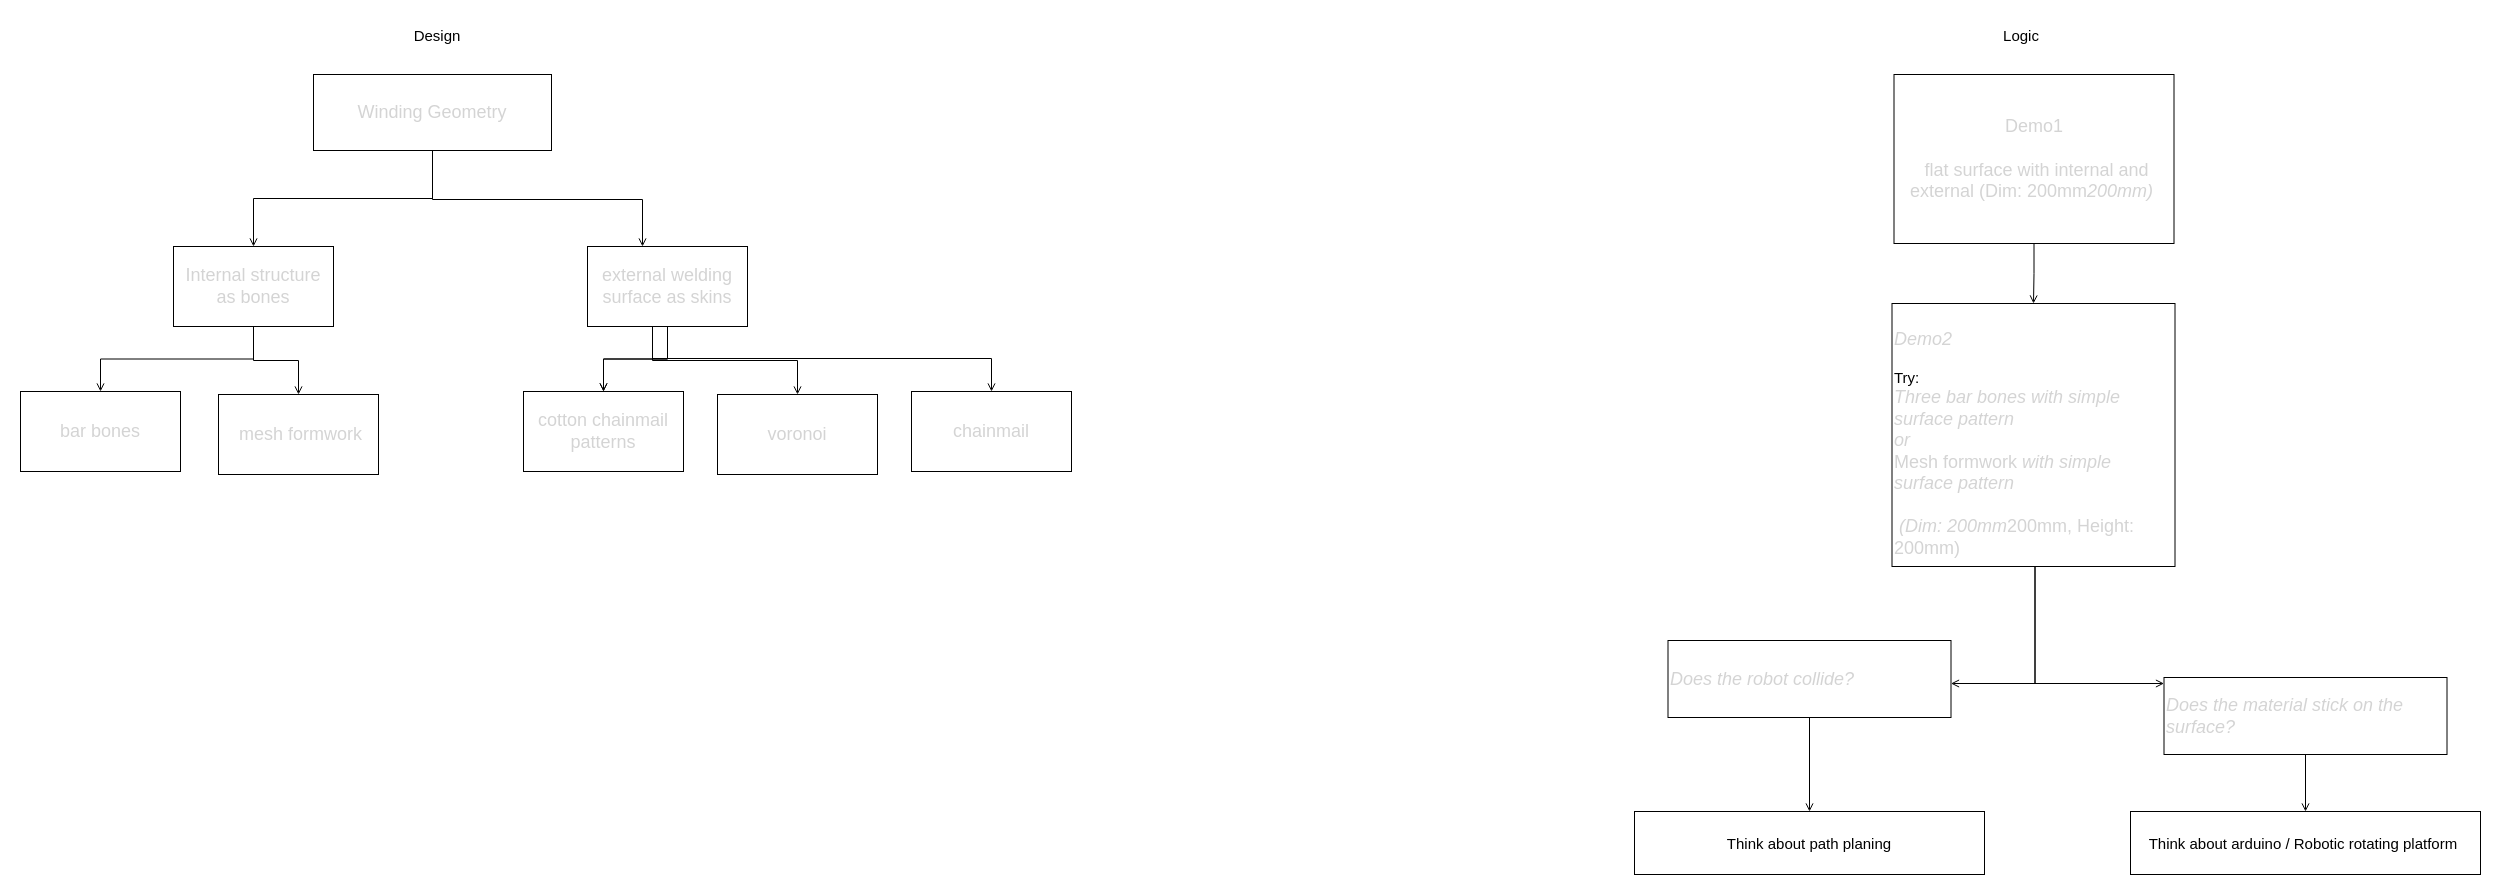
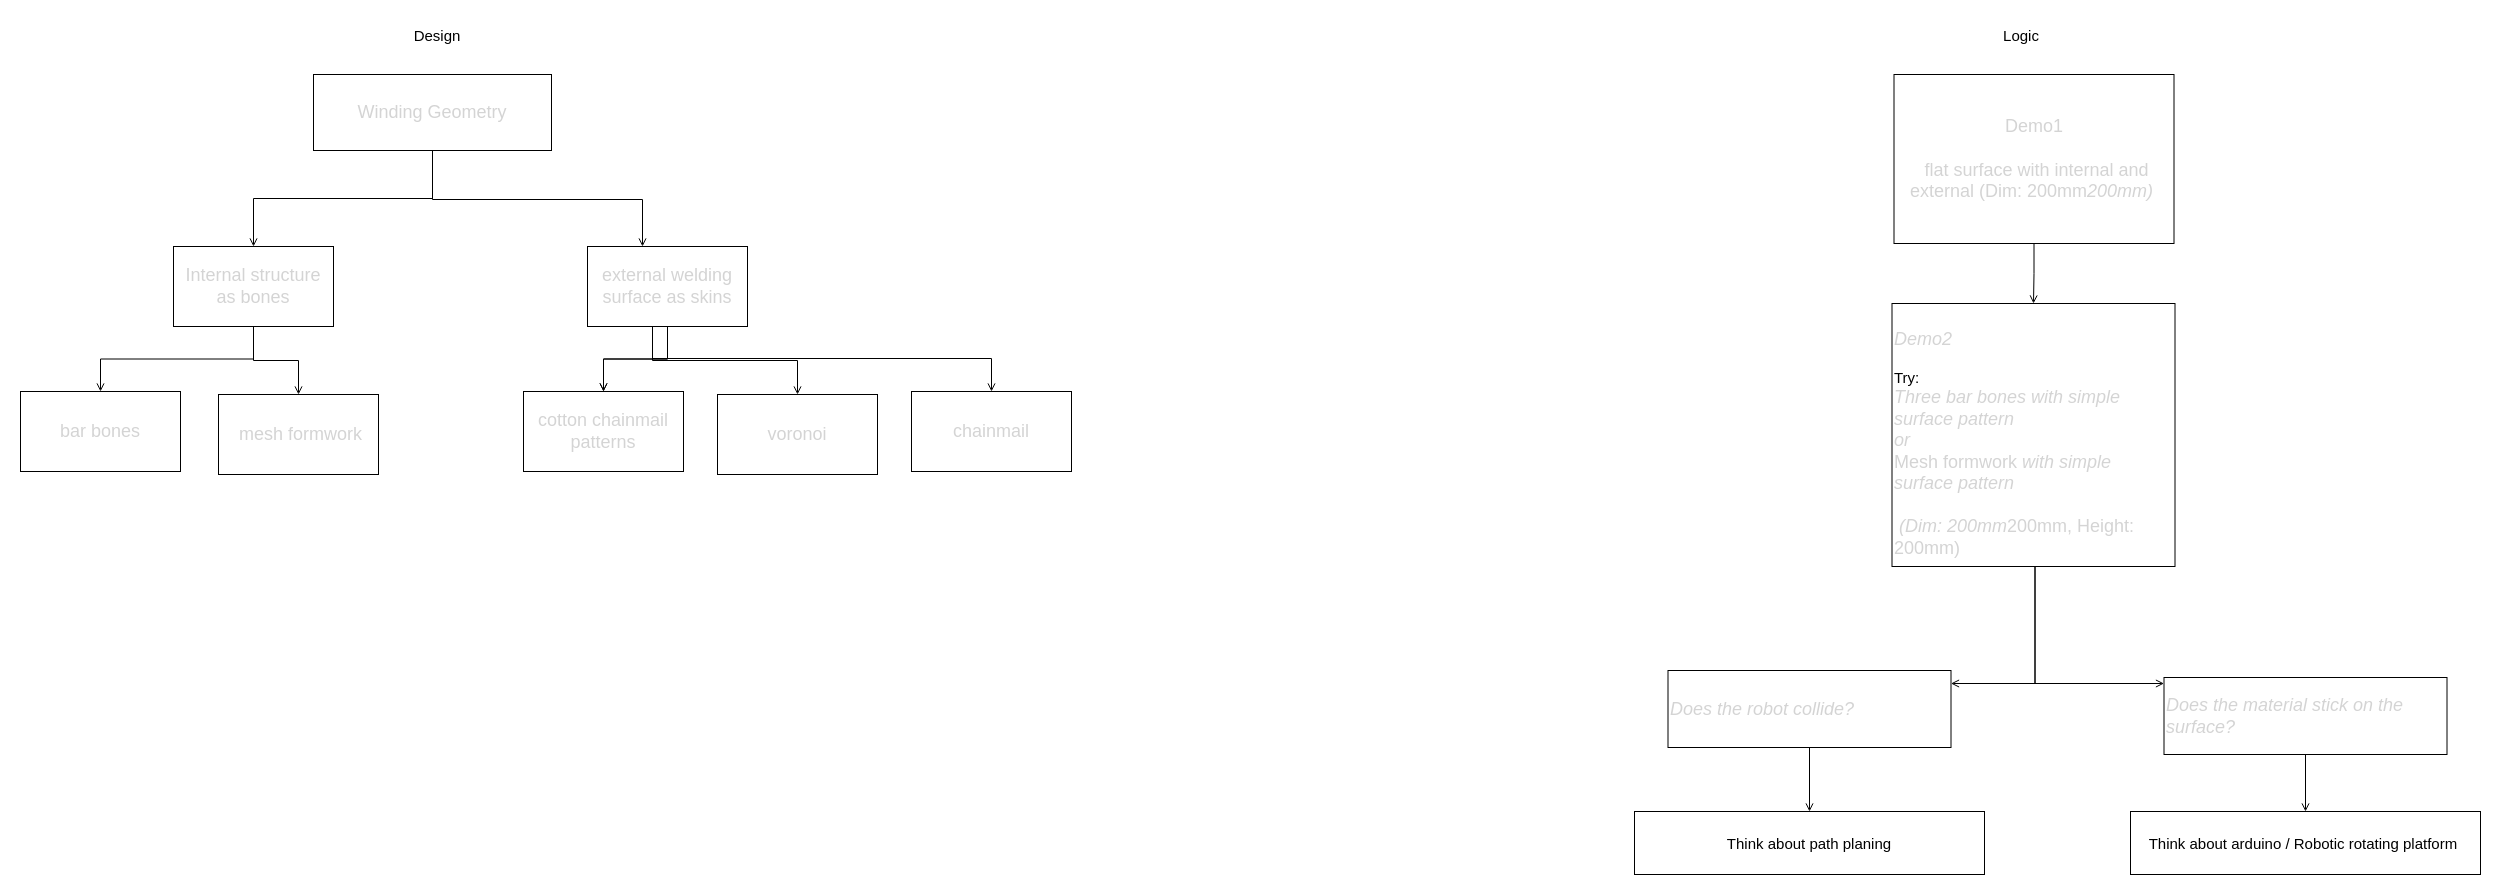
node "Does the robot collide?": moved (1810, 679) -> (1810, 709)
